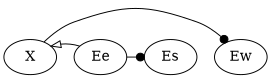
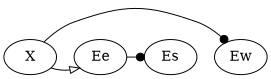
edge "Ee" -> "X": reversed
